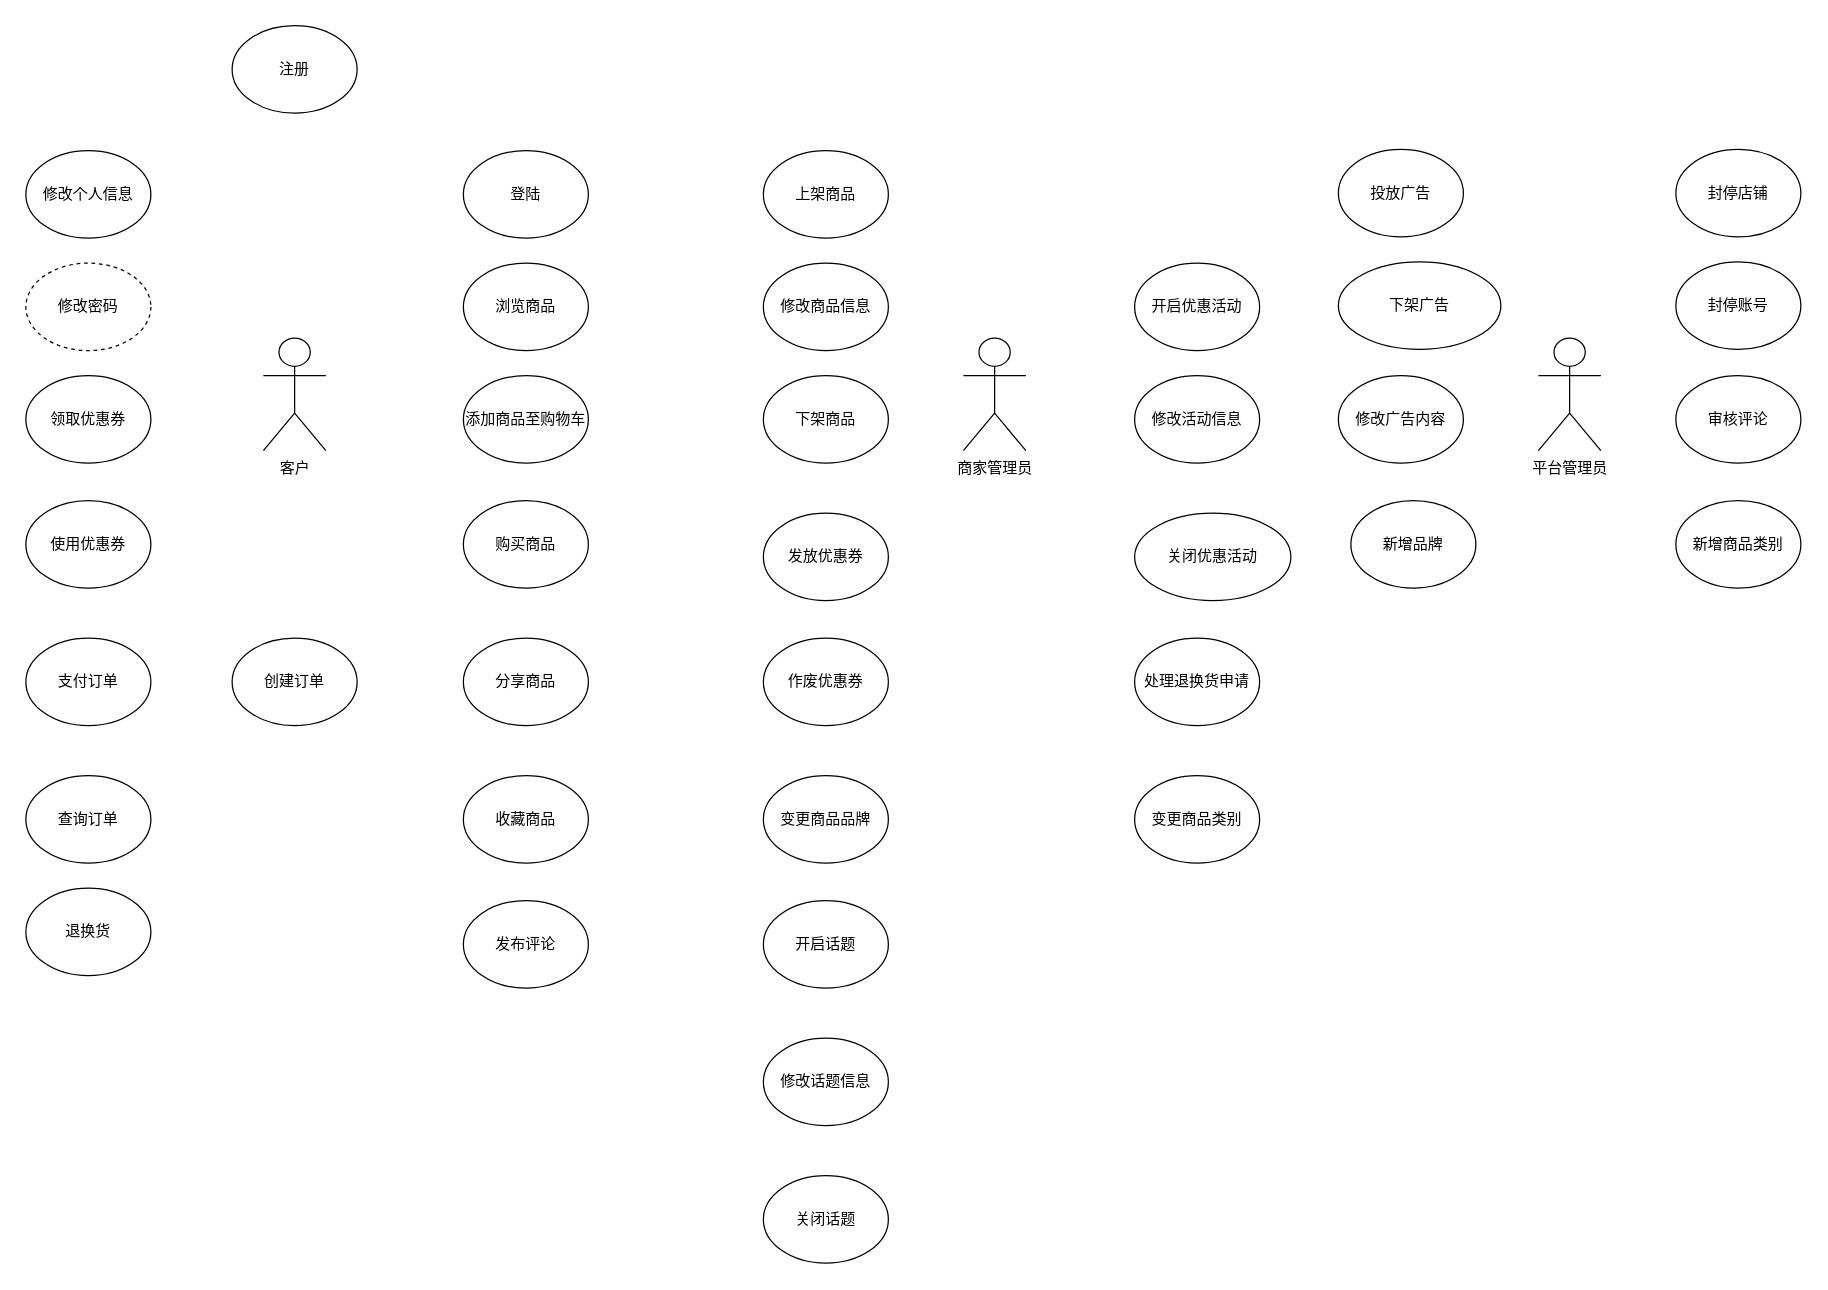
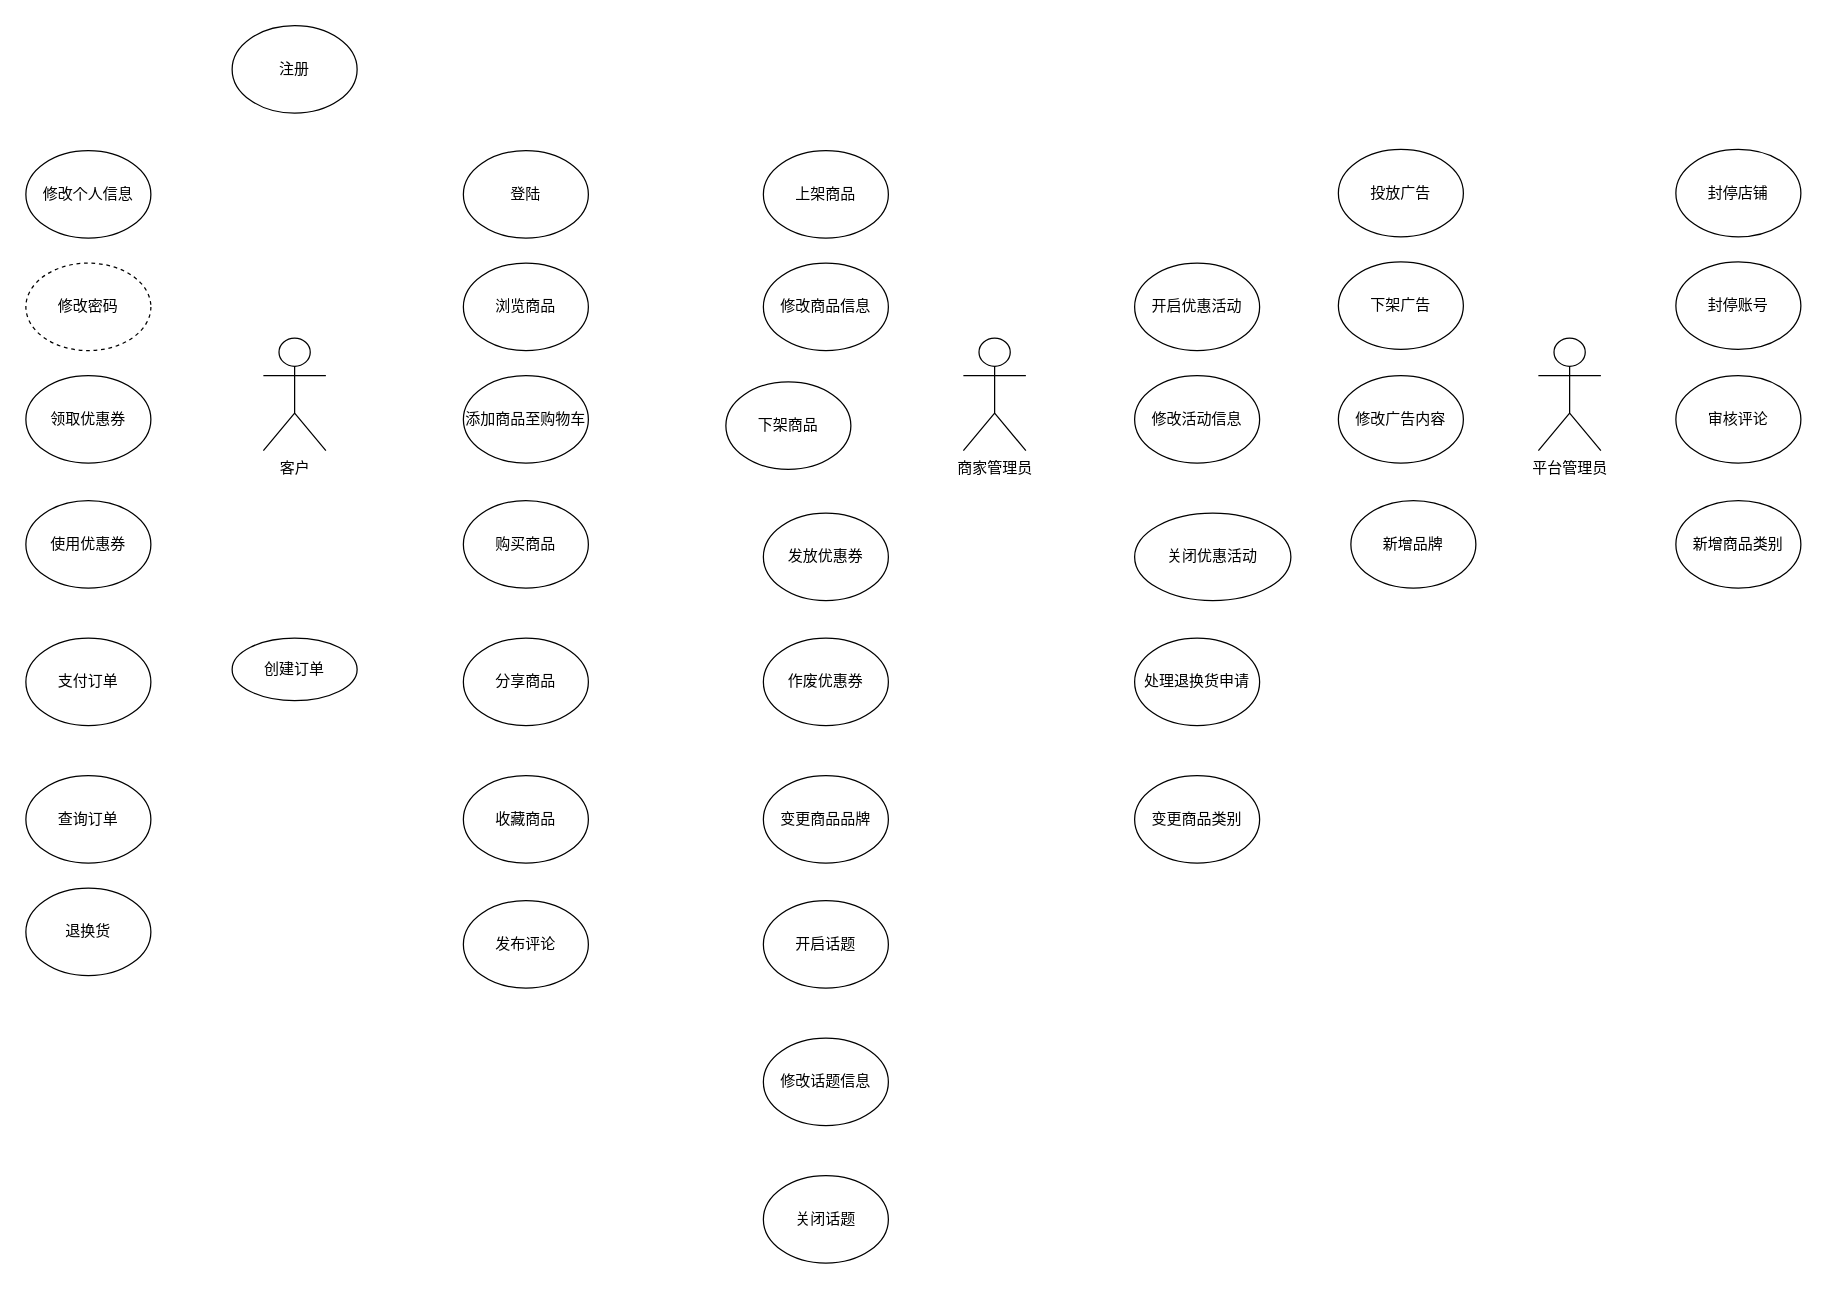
node "下架广告": size 163x88 -> 125x88
node "下架商品": moved (826, 419) -> (788, 426)
node "创建订单": size 125x88 -> 125x63
